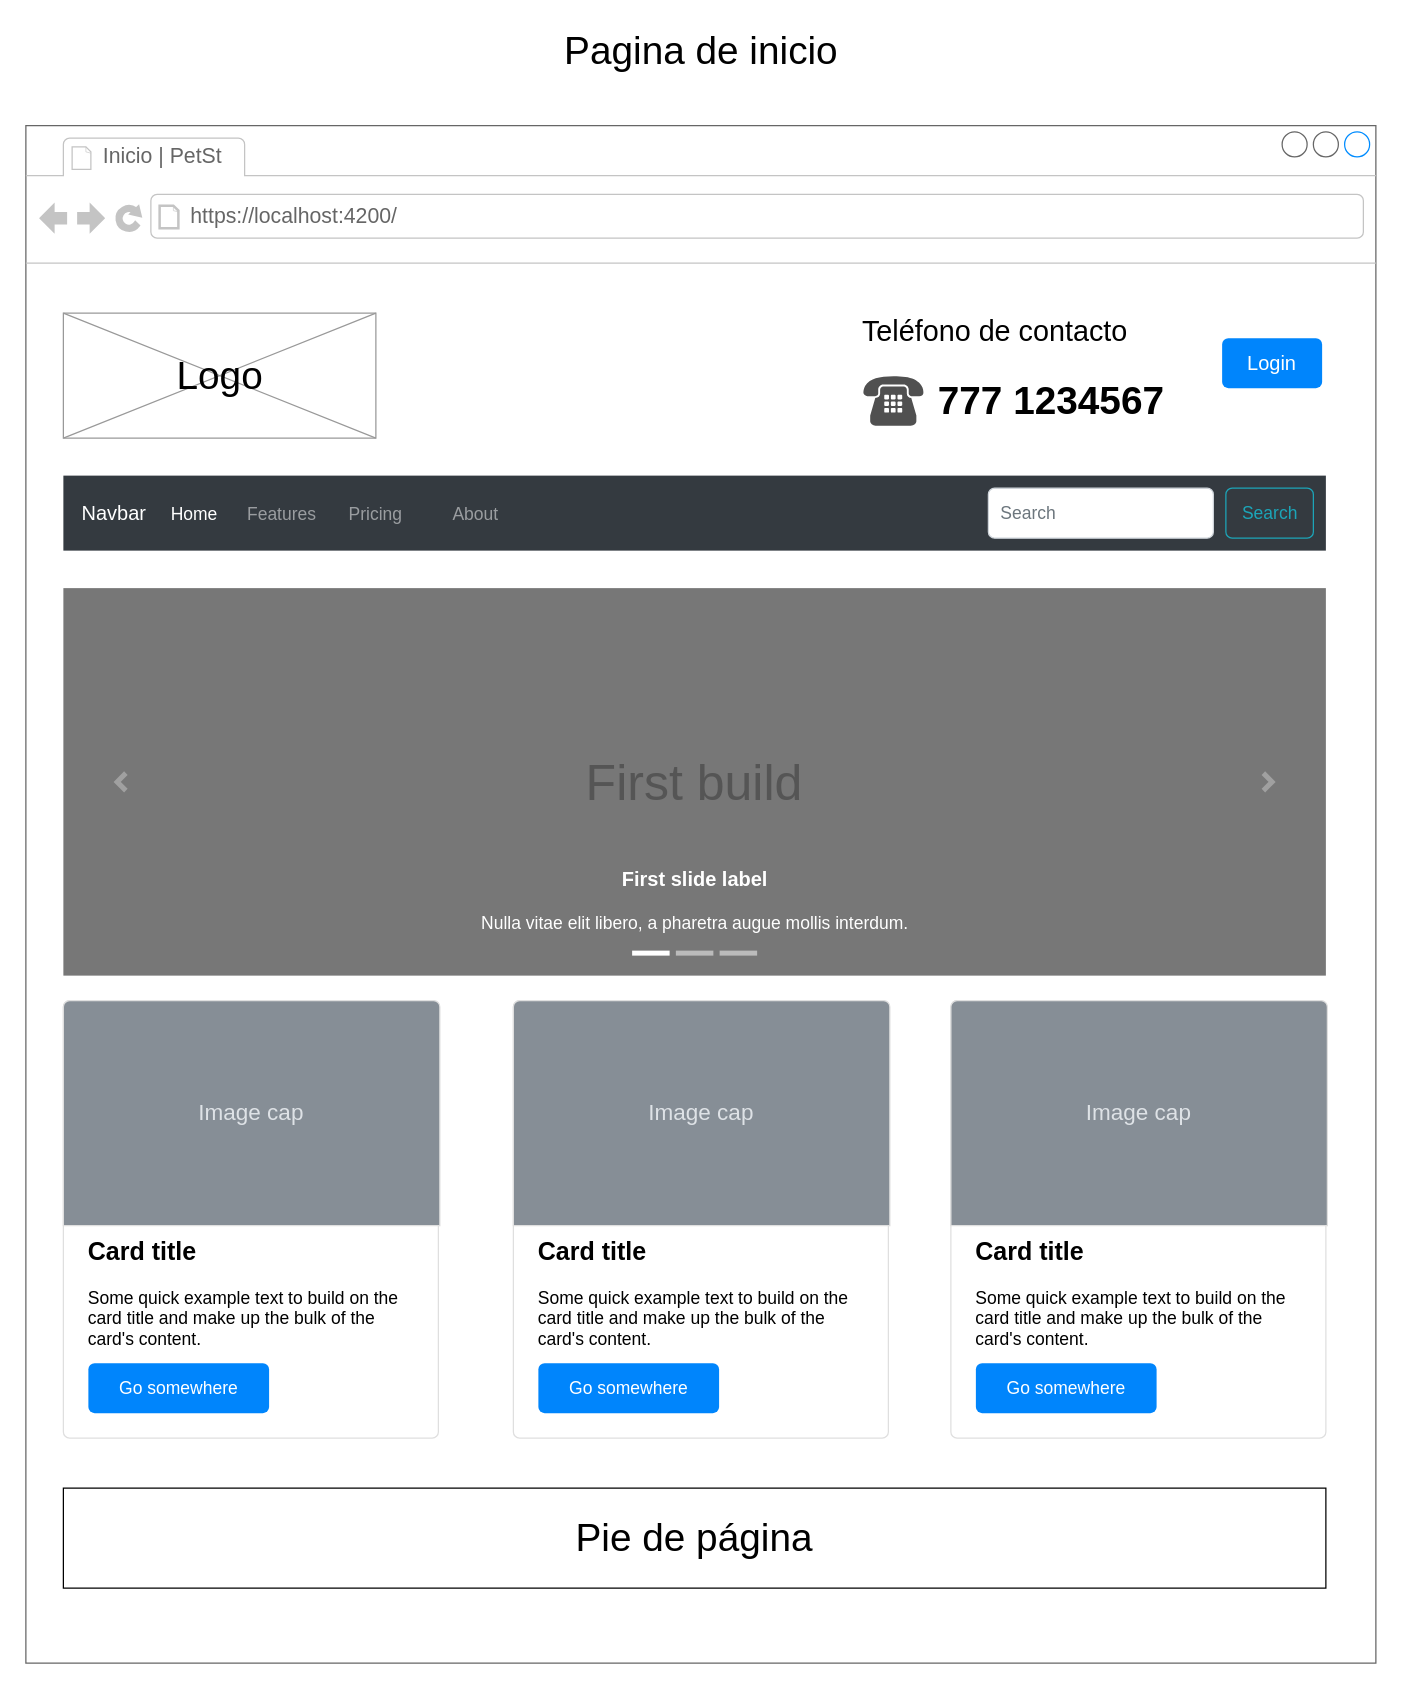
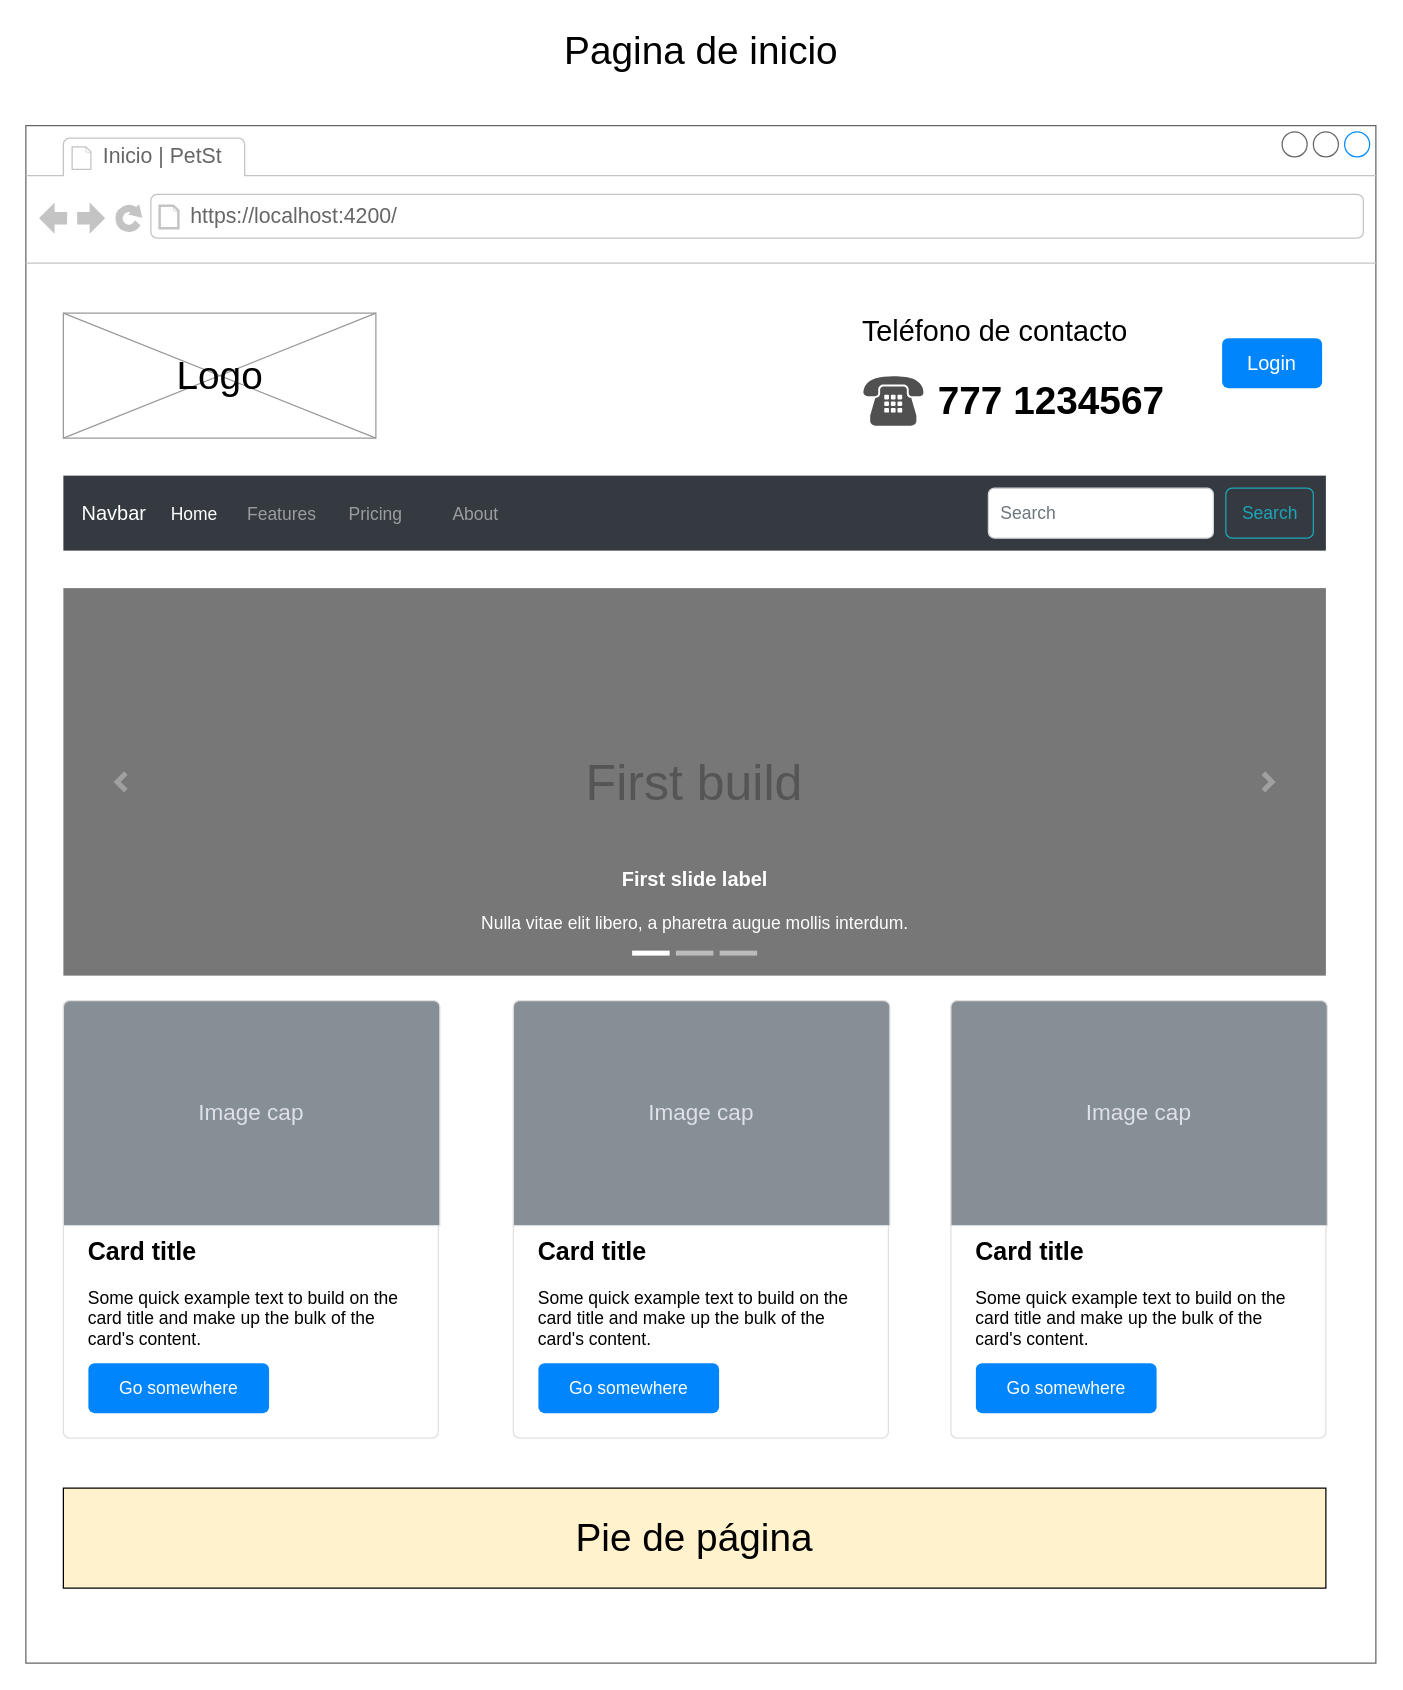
node "Pie de página": fillcolor #ffffff -> #fff2cc
